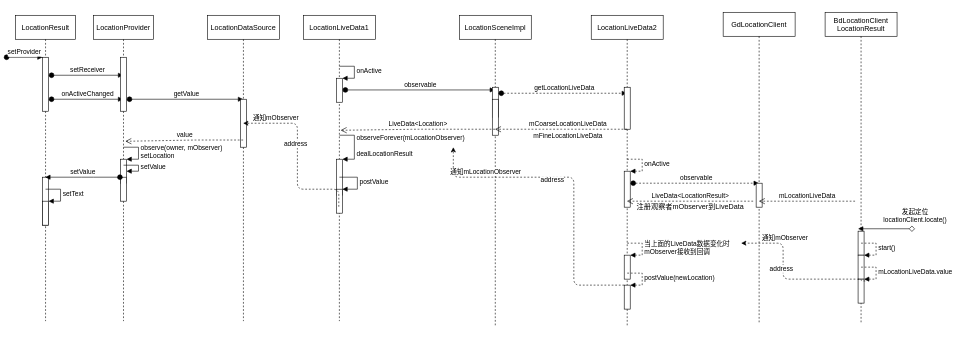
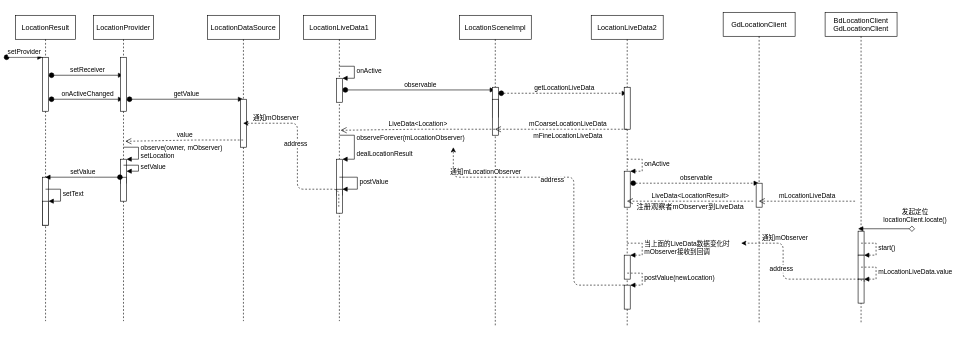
node "BdLocationClient LocationResult": label "BdLocationClient LocationResult" -> "BdLocationClient GdLocationClient"
